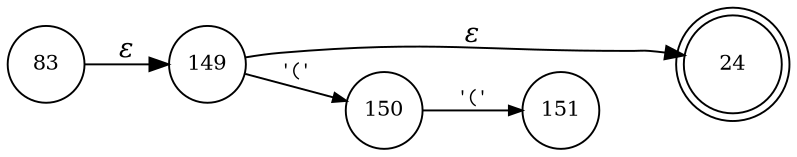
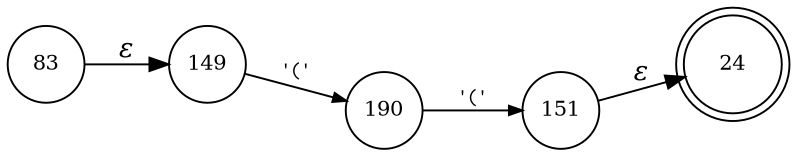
edge "149" -> "24": now "151" -> "24"
node "150": label "150" -> "190"
